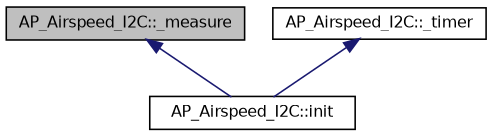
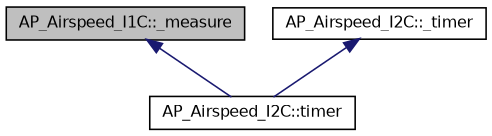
node "AP_Airspeed_I2C::_measure": label "AP_Airspeed_I2C::_measure" -> "AP_Airspeed_I1C::_measure"
node "AP_Airspeed_I2C::init": label "AP_Airspeed_I2C::init" -> "AP_Airspeed_I2C::timer"
